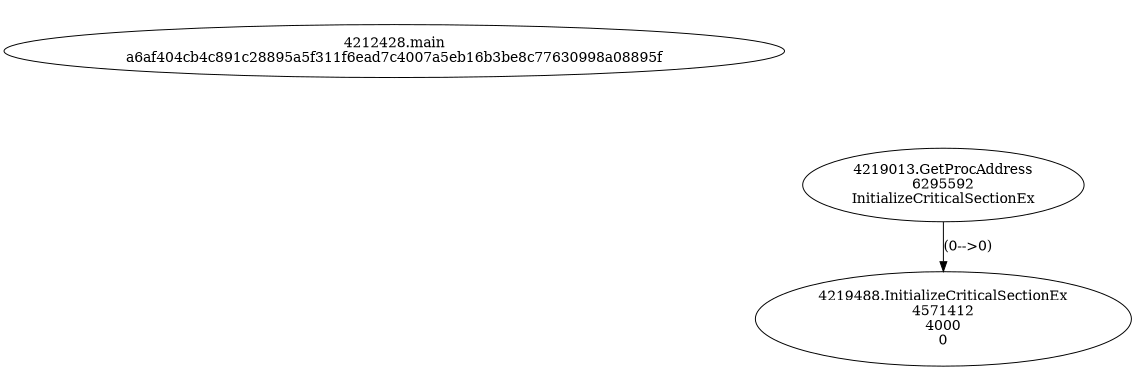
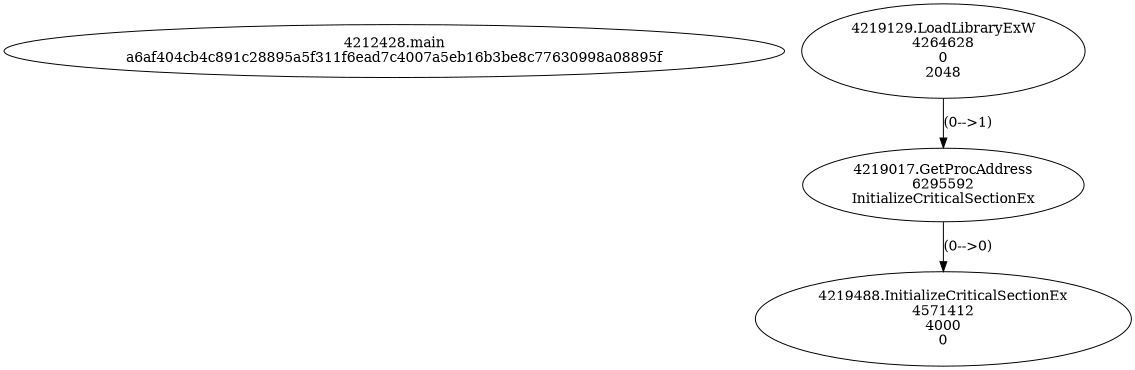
node "4219129.LoadLibraryExW 4264628 0 2048": added
node "4219013.GetProcAddress 6295592 InitializeCriticalSectionEx": label "4219013.GetProcAddress 6295592 InitializeCriticalSectionEx" -> "4219017.GetProcAddress 6295592 InitializeCriticalSectionEx"
